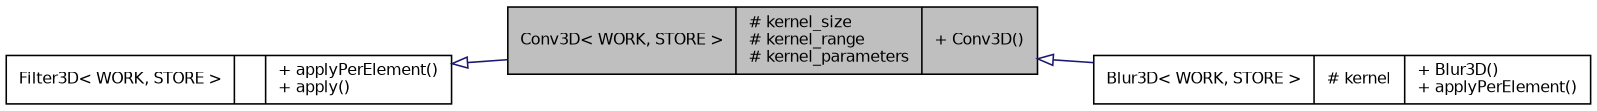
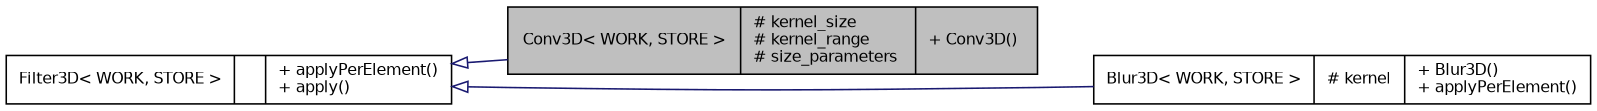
node "Conv3D< WORK, STORE >": text "# kernel_parameters" -> "# size_parameters"
edge "Blur3D< WORK, STORE >" -> "Conv3D< WORK, STORE >": now "Blur3D< WORK, STORE >" -> "Filter3D< WORK, STORE >"
